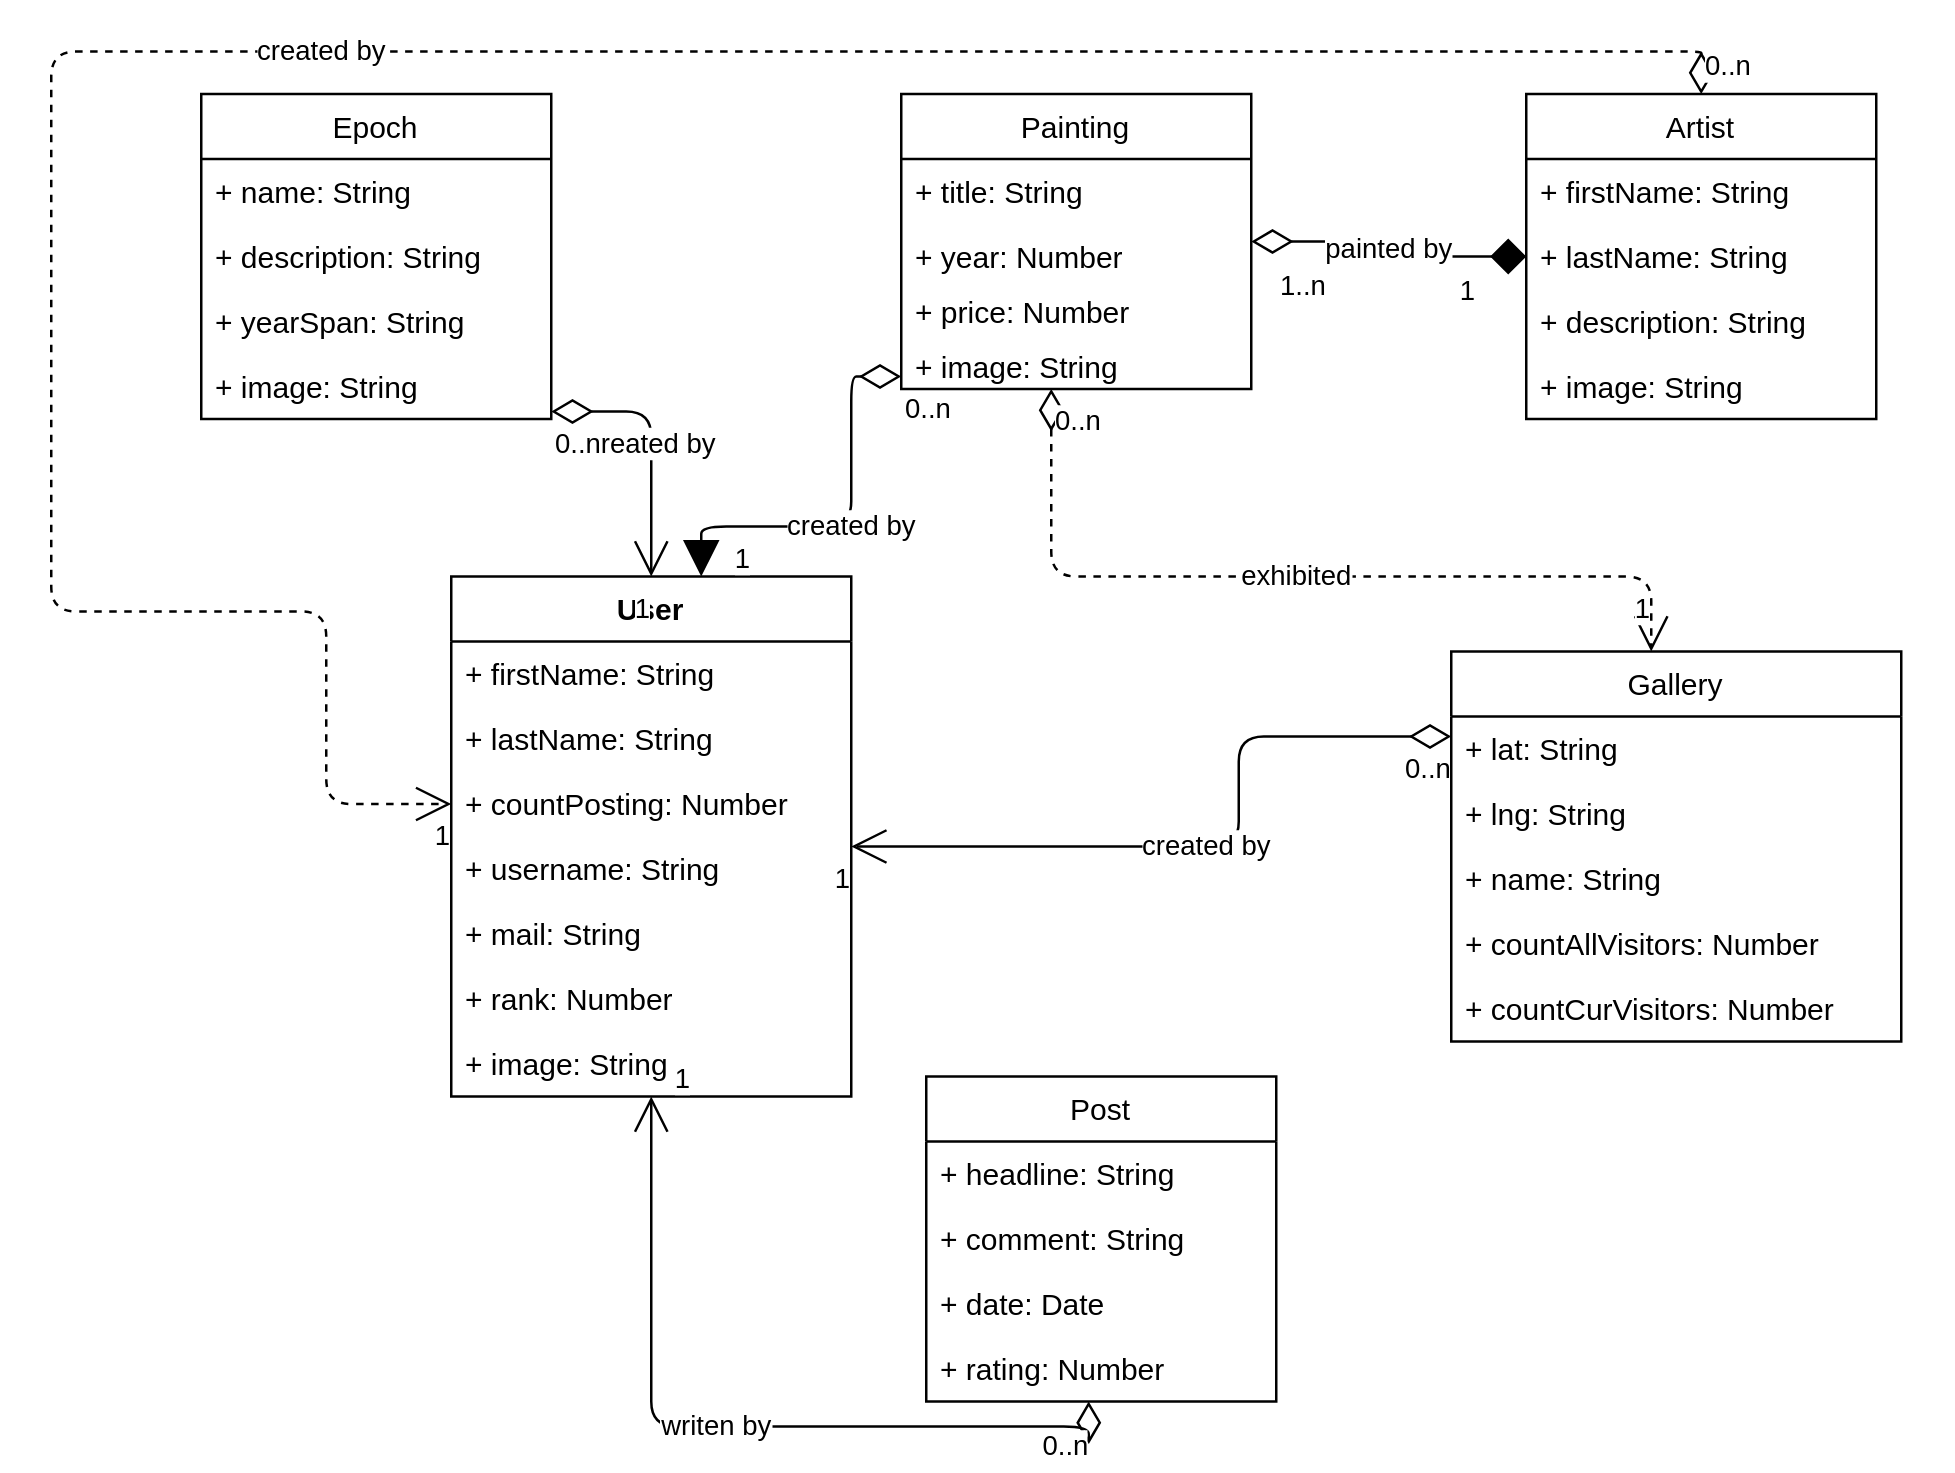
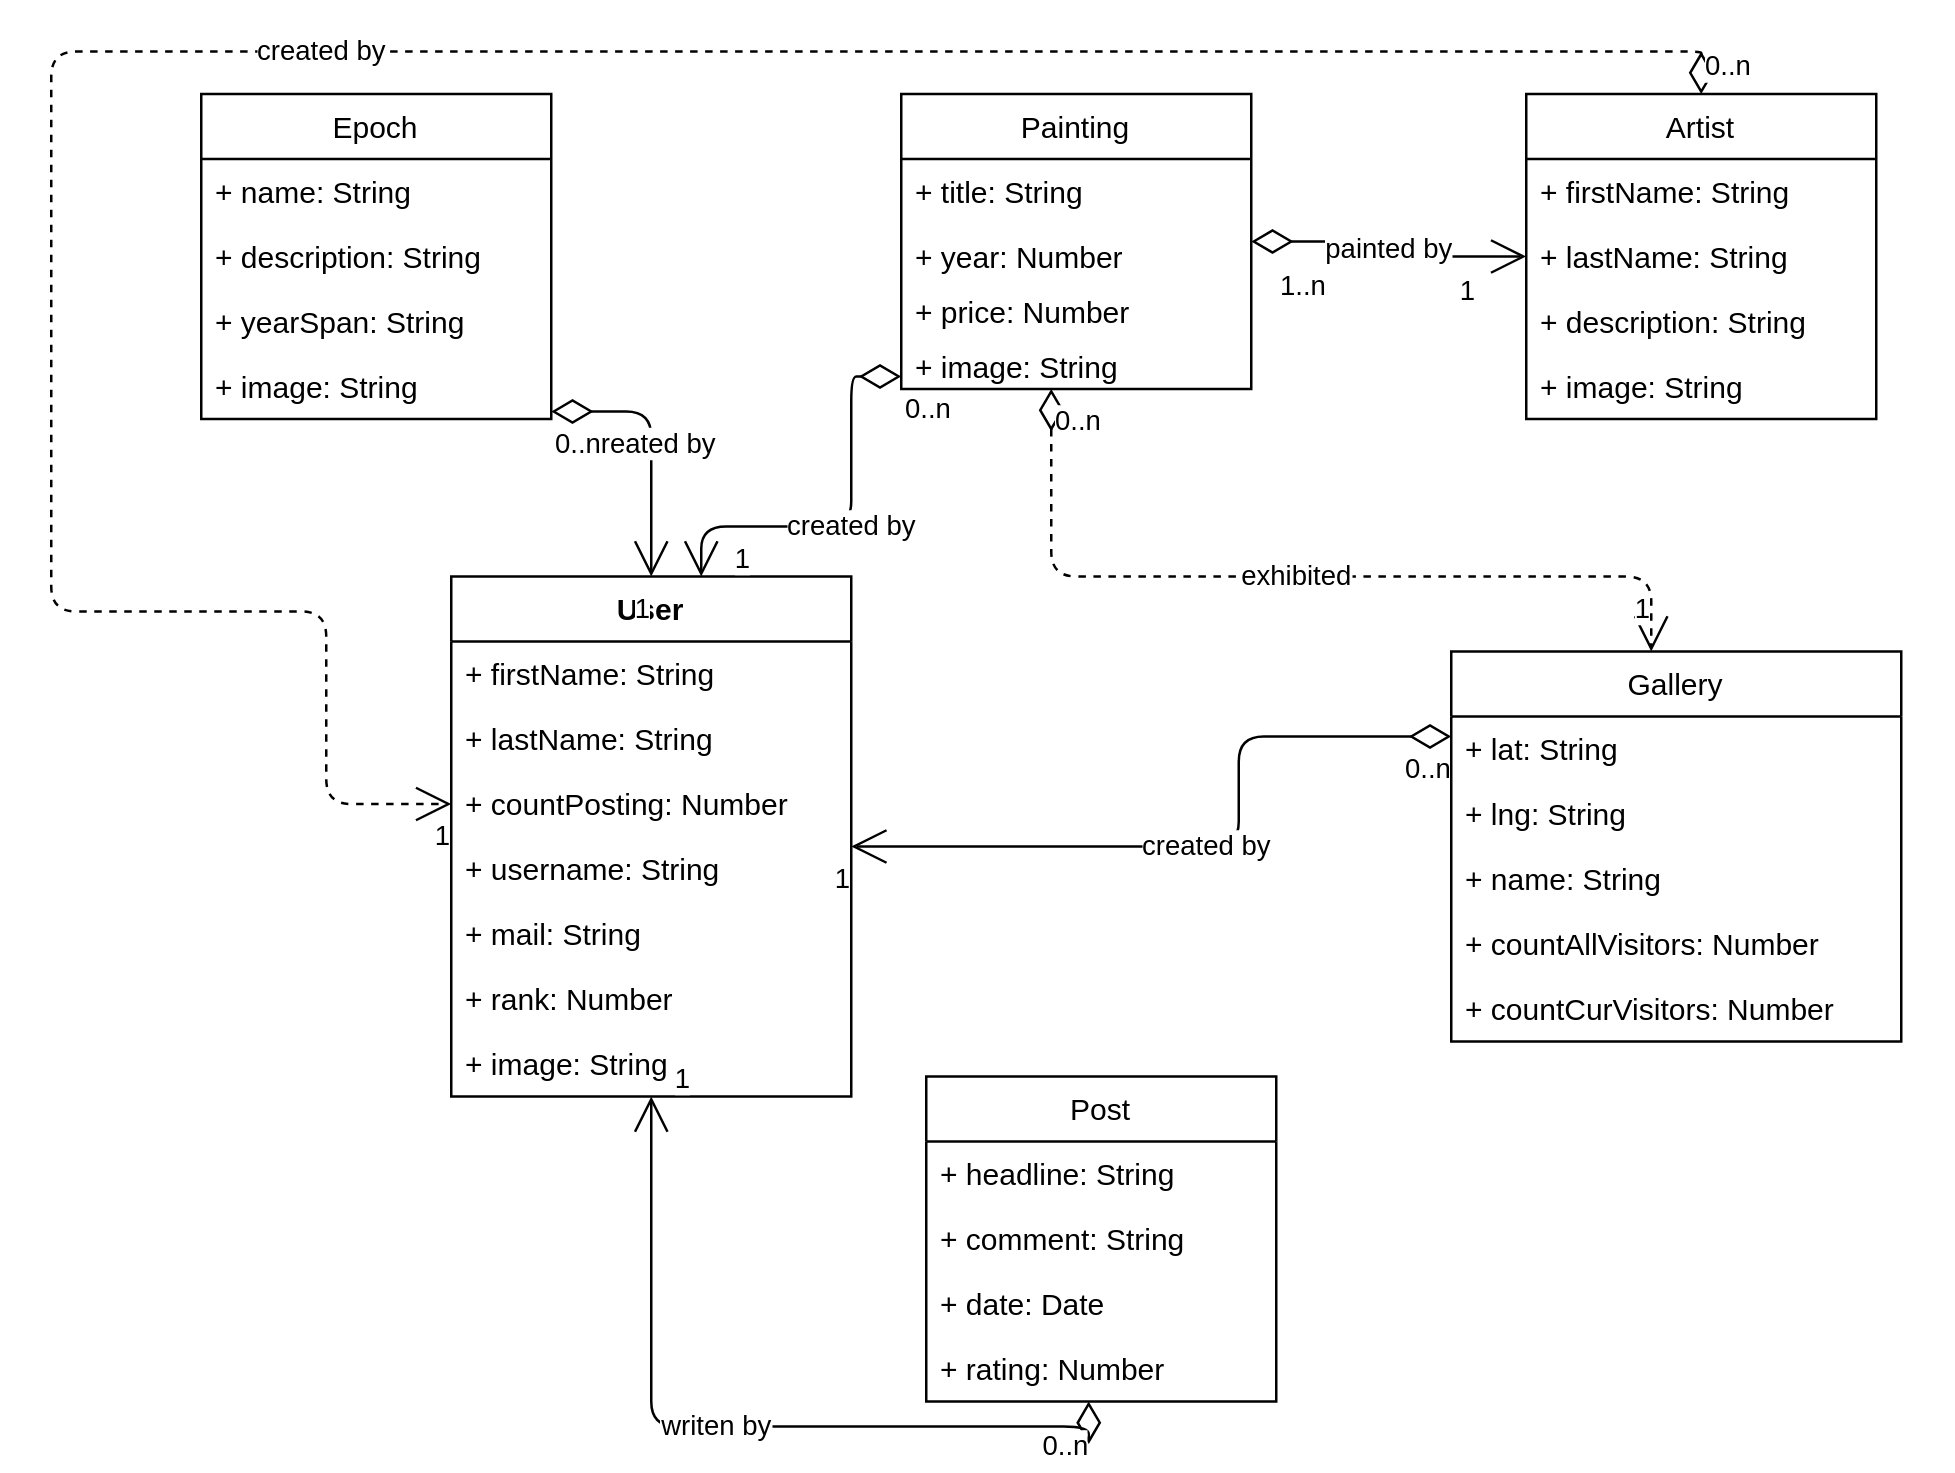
edge "Painting" -- "Artist": arrowhead diamond -> open
edge "Painting" -- "User": arrowhead block -> open
